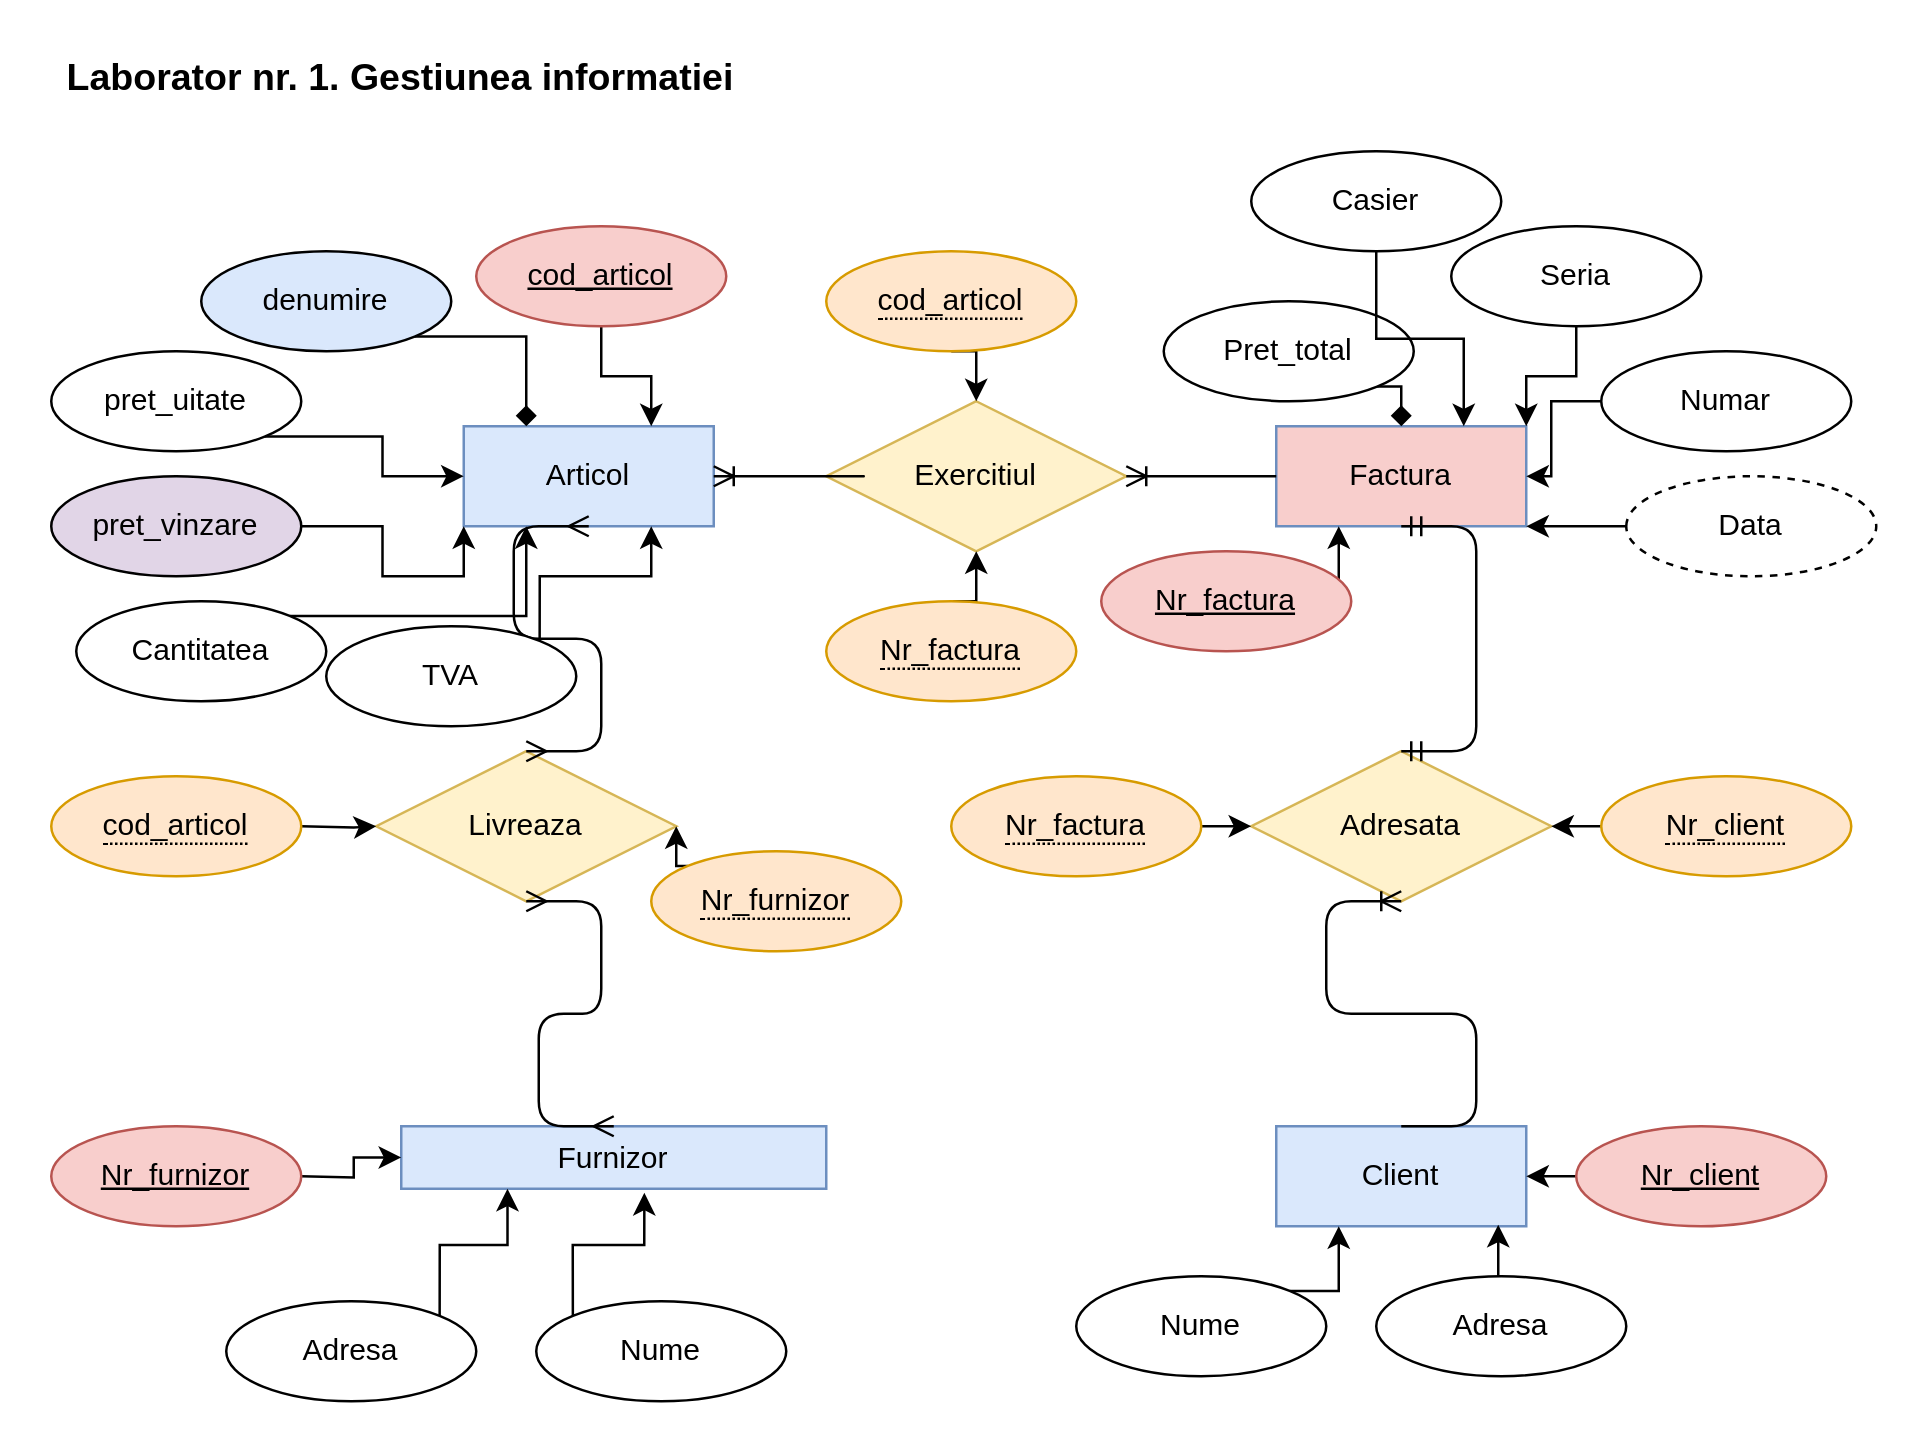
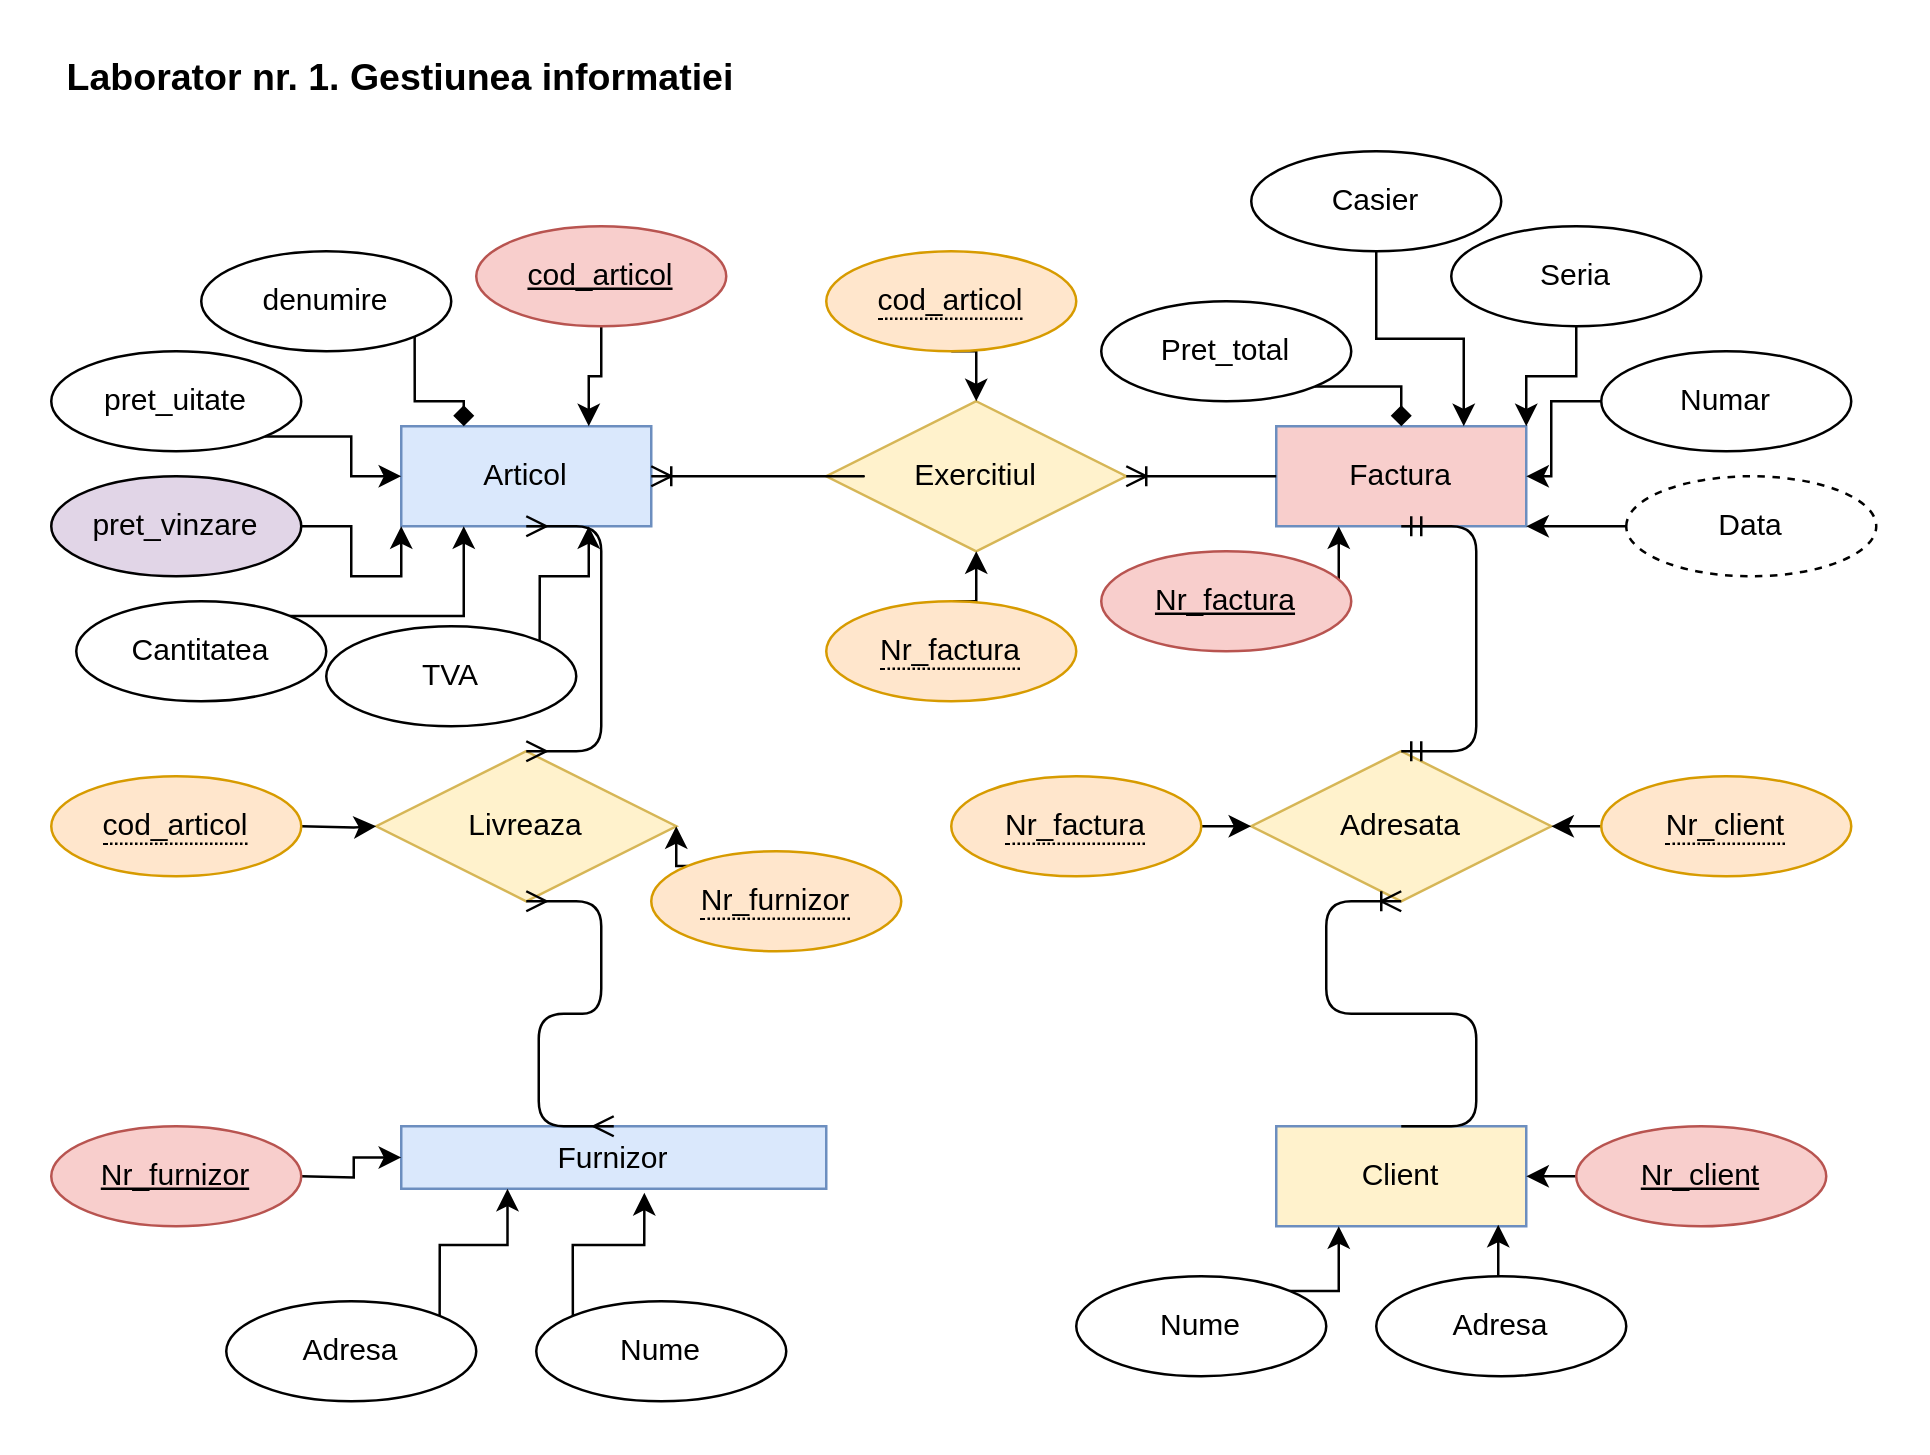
node "denumire": fillcolor #dae8fc -> #ffffff
node "Pret_total": moved (1289, 351) -> (1226, 351)
node "Articol": moved (589, 476) -> (526, 476)
node "Client": fillcolor #dae8fc -> #fff2cc
